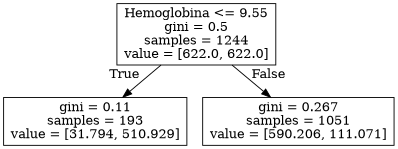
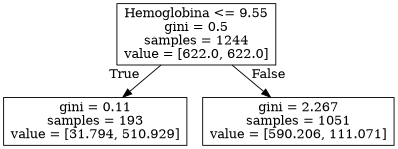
node "gini = 0.267 samples = 1051 value = [590.206, 111.071]": label "gini = 0.267 samples = 1051 value = [590.206, 111.071]" -> "gini = 2.267 samples = 1051 value = [590.206, 111.071]"
